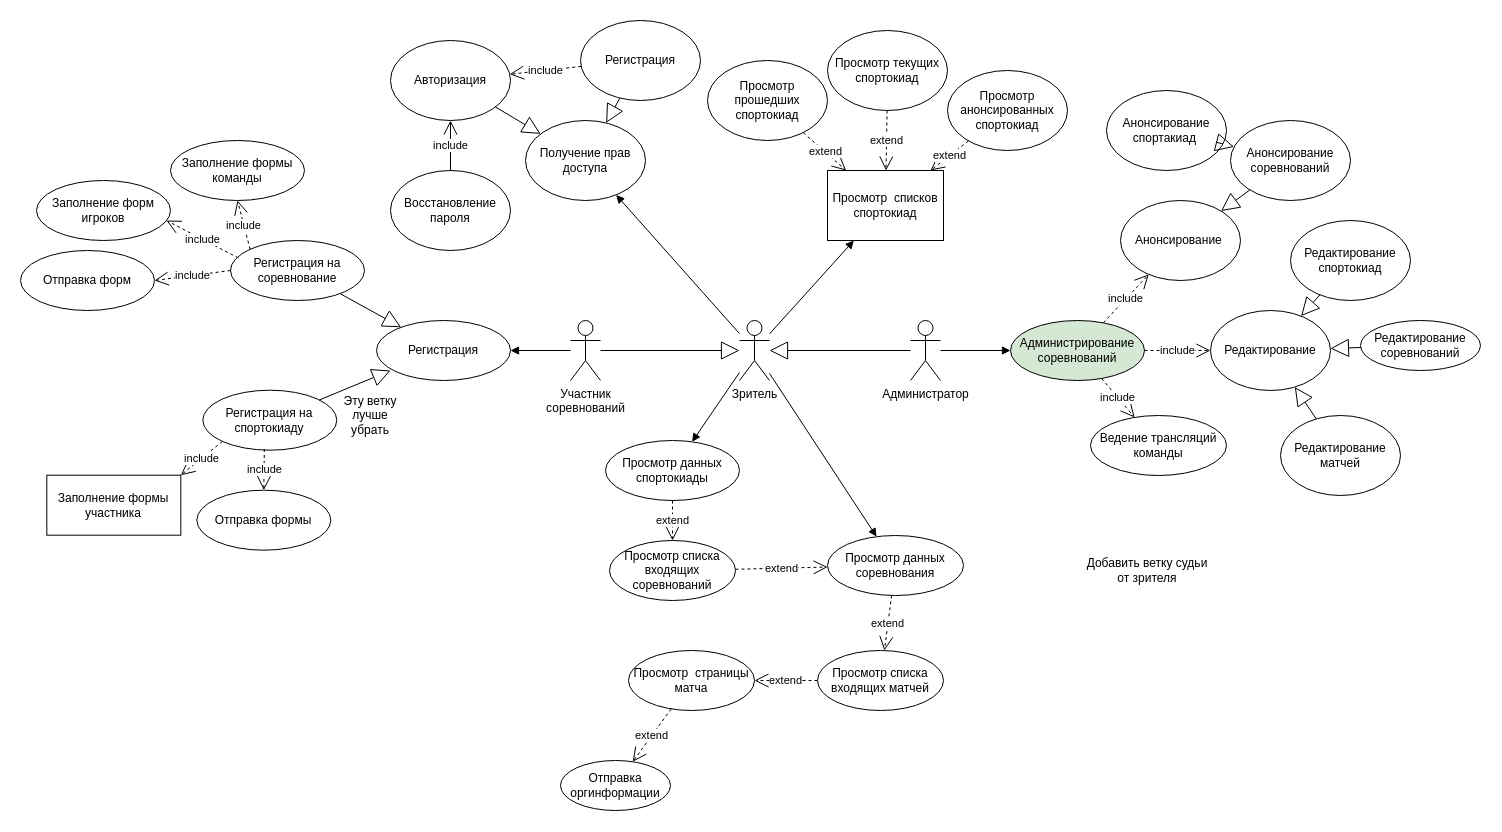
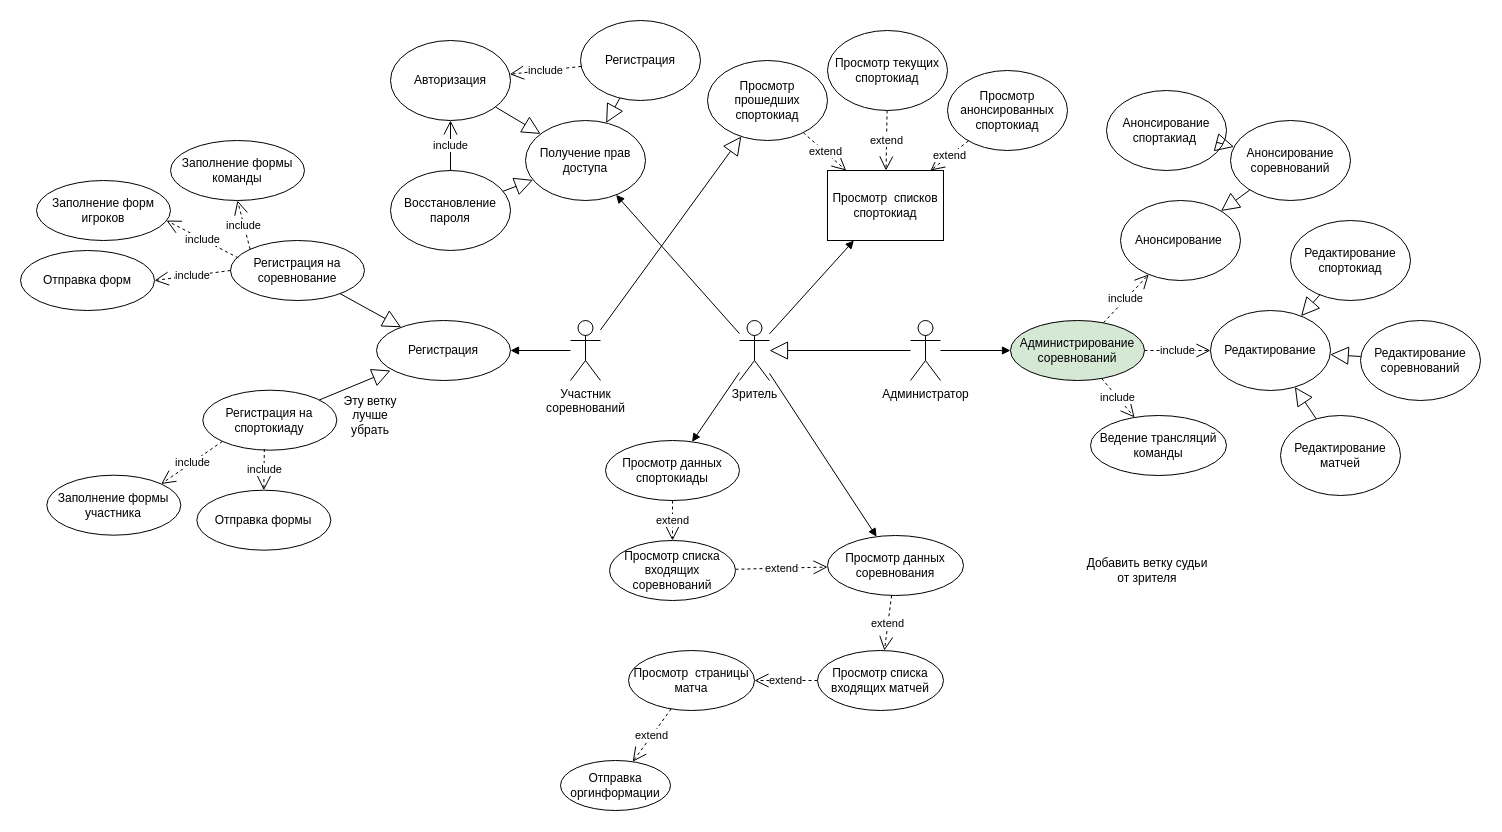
edge "Восстановление пароля" -> "Получение прав доступа": added
node "Редактирование соревнований": size 120x50 -> 120x80
edge "Участник соревнований" -> "Зритель": now "Участник соревнований" -> "Просмотр прошедших спортокиад"
node "Заполнение формы участника": shape rectangle -> ellipse
